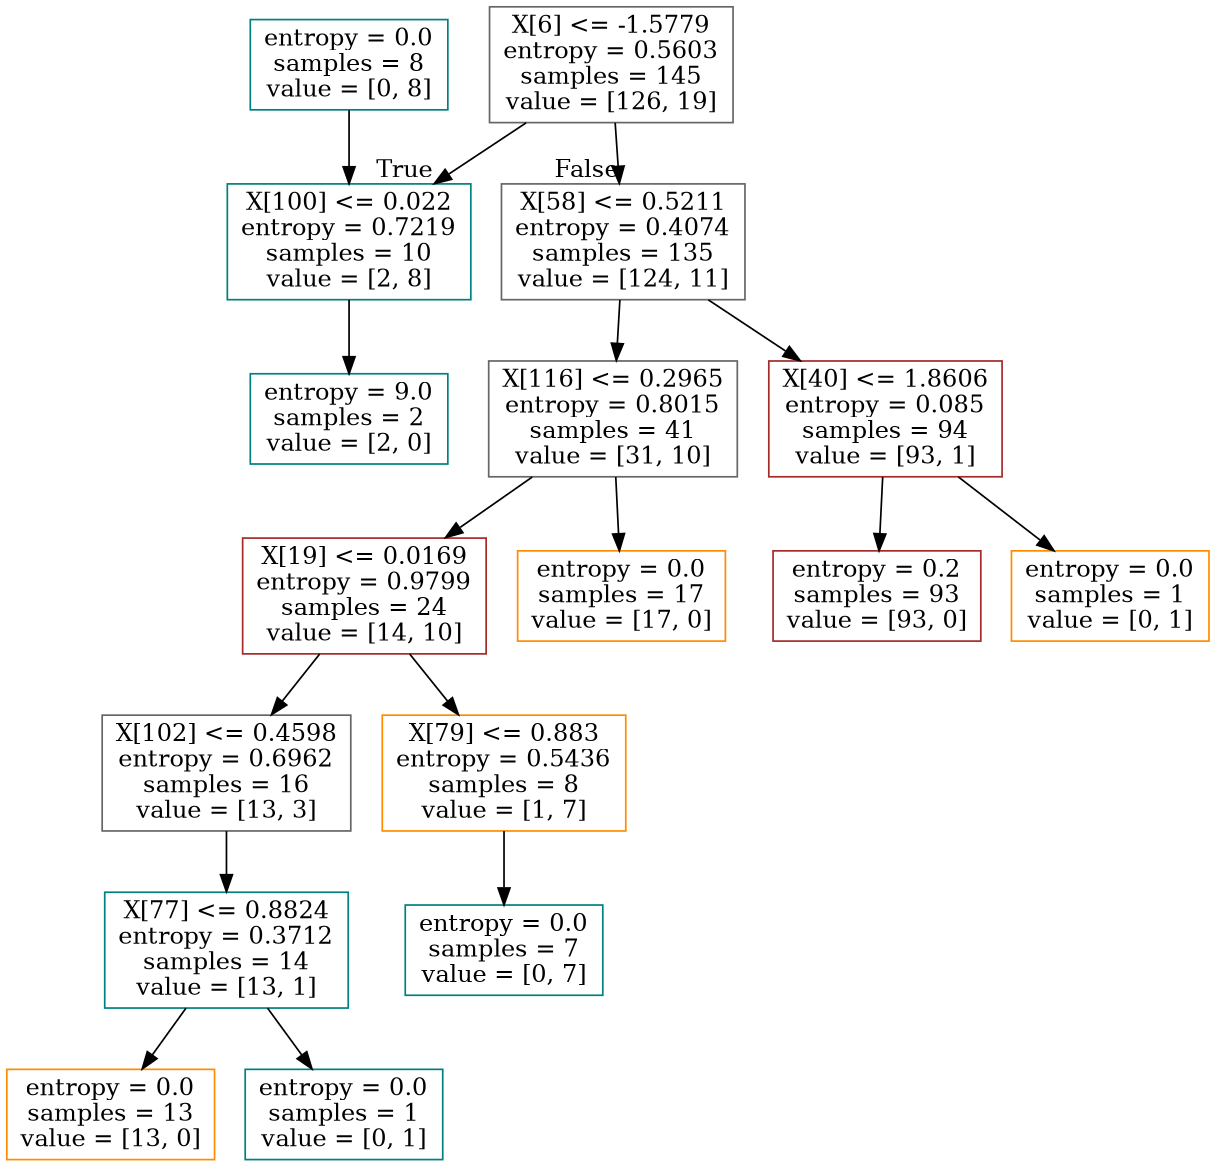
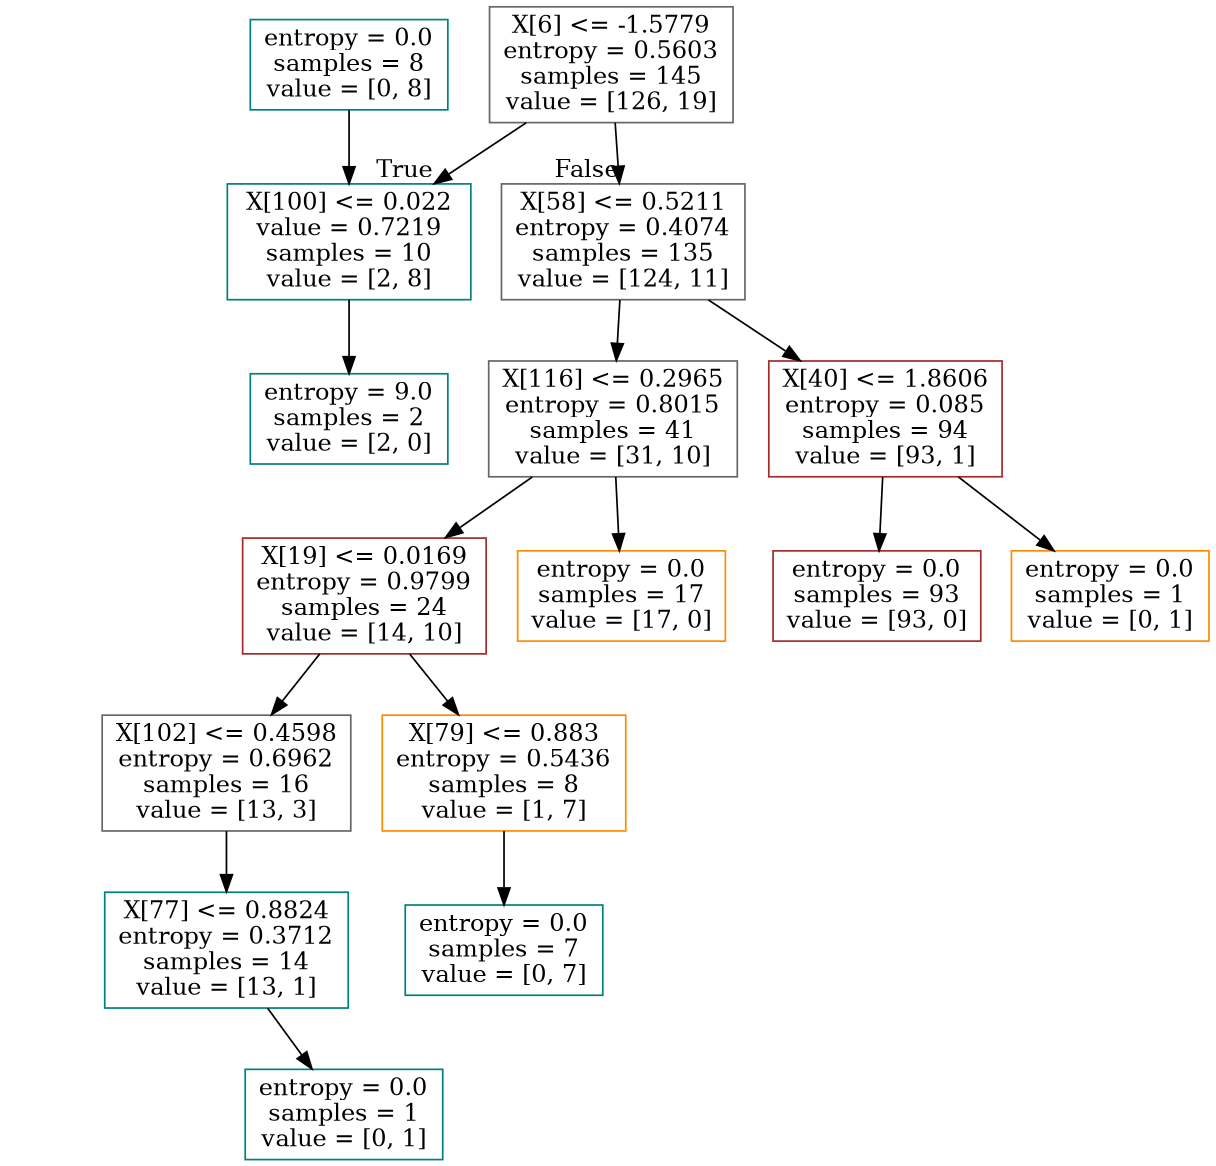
node "X[100] <= 0.022 entropy = 0.7219 samples = 10 value = [2, 8]": label "X[100] <= 0.022 entropy = 0.7219 samples = 10 value = [2, 8]" -> "X[100] <= 0.022 value = 0.7219 samples = 10 value = [2, 8]"
node "entropy = 0.2 samples = 93 value = [93, 0]": label "entropy = 0.2 samples = 93 value = [93, 0]" -> "entropy = 0.0 samples = 93 value = [93, 0]"
node "entropy = 0.0 samples = 13 value = [13, 0]": removed
